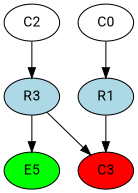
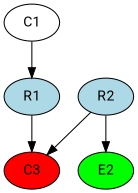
node "C2": removed
node "C0": label "C0" -> "C1"
node "R3": label "R3" -> "R2"
node "E5": label "E5" -> "E2"
